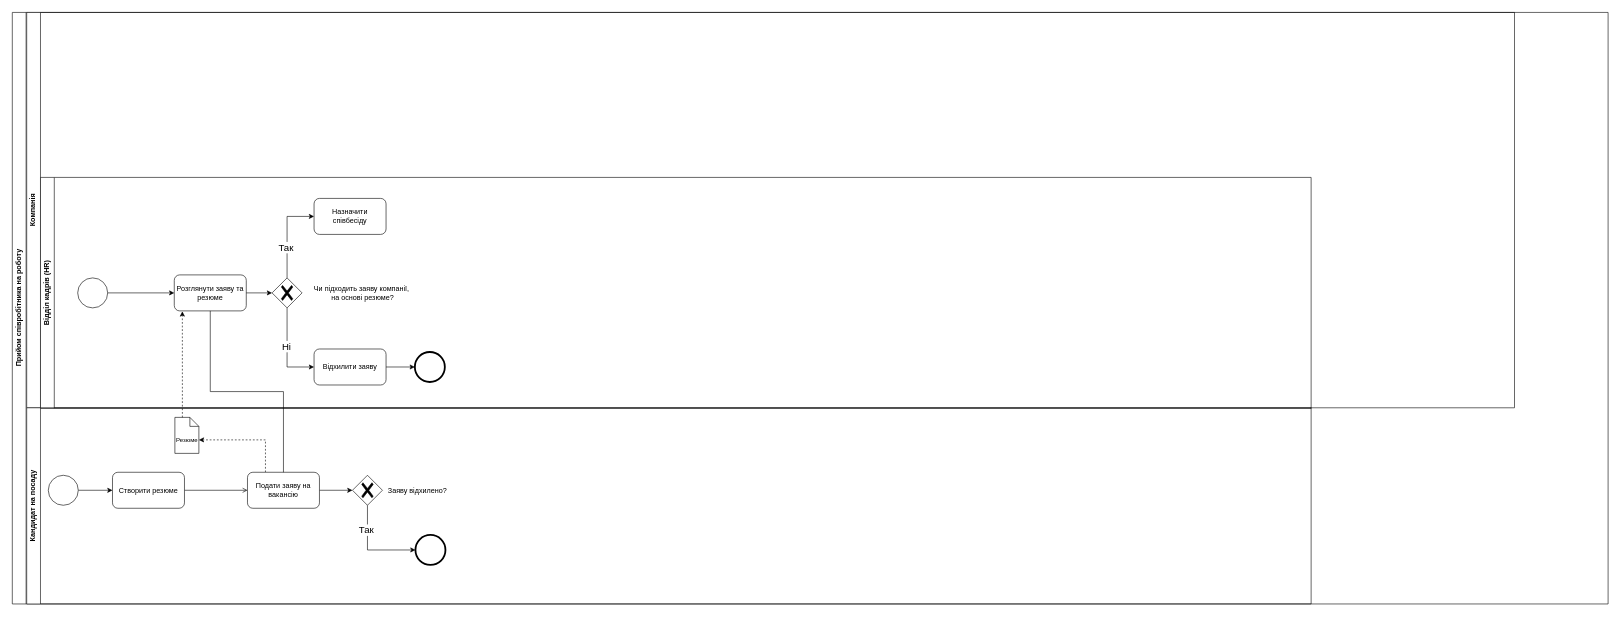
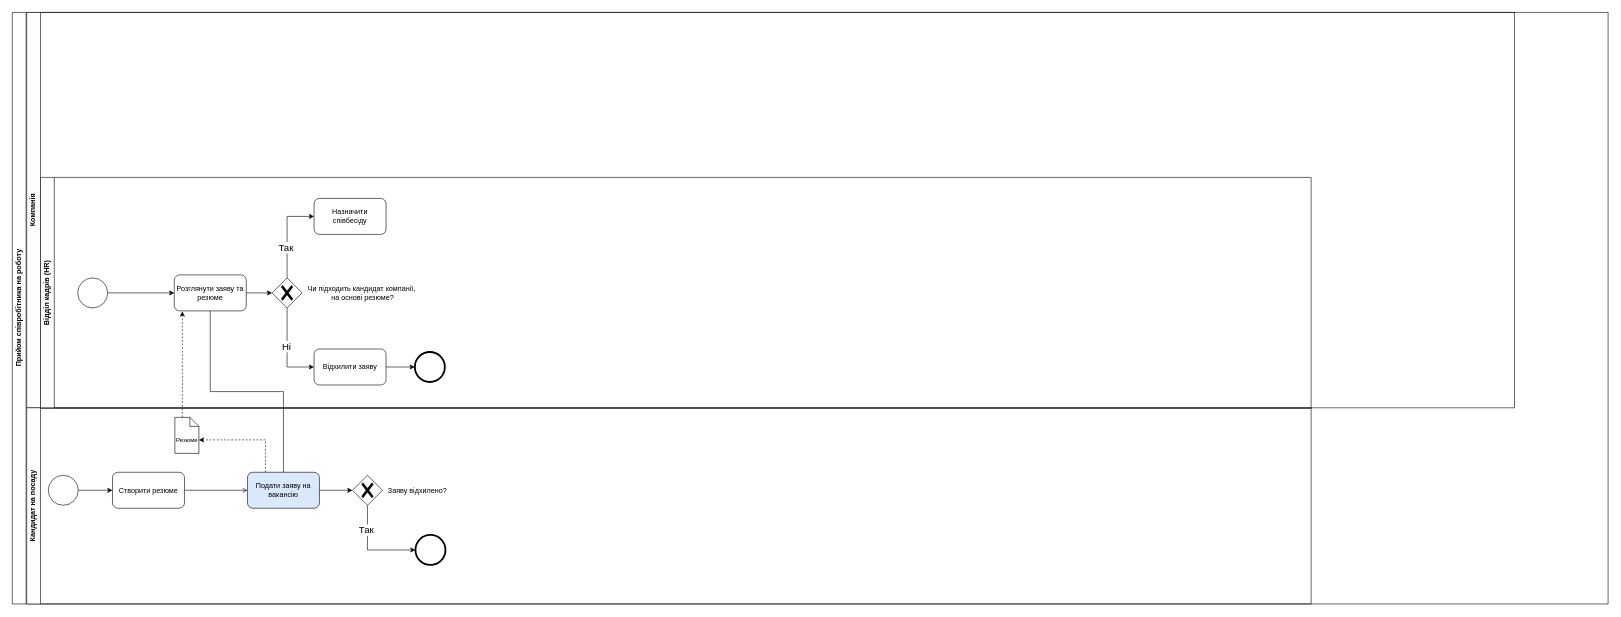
node "Чи підходить заяву компанії, на основі резюме?": label "Чи підходить заяву компанії, на основі резюме?" -> "Чи підходить кандидат компанії, на основі резюме?"
node "Подати заяву на вакансію": fillcolor #ffffff -> #dae8fc
